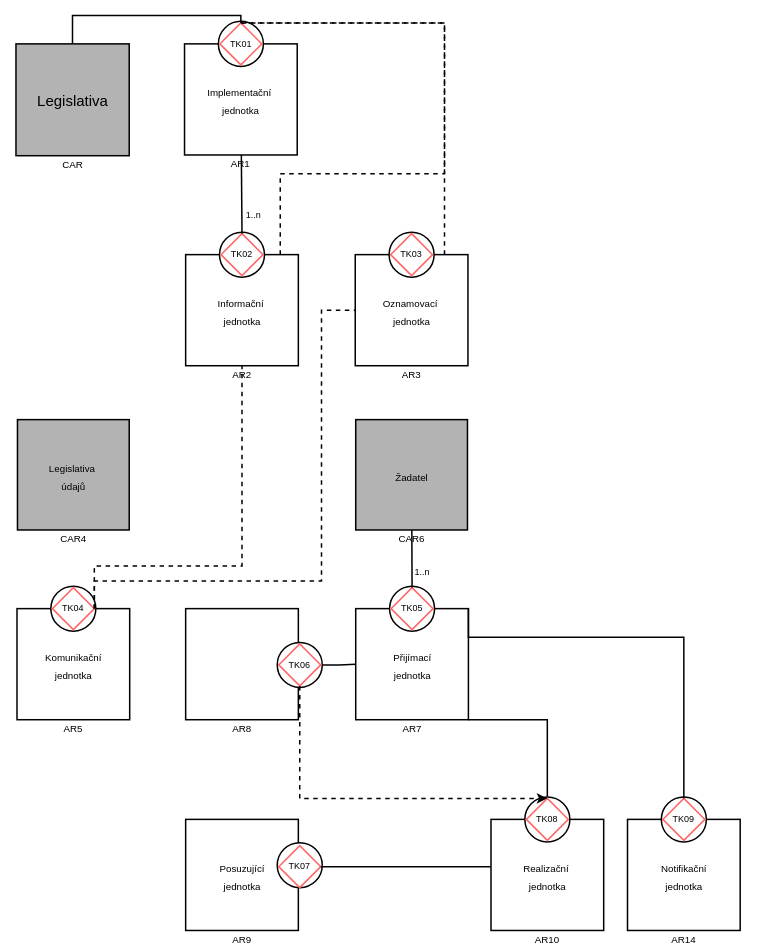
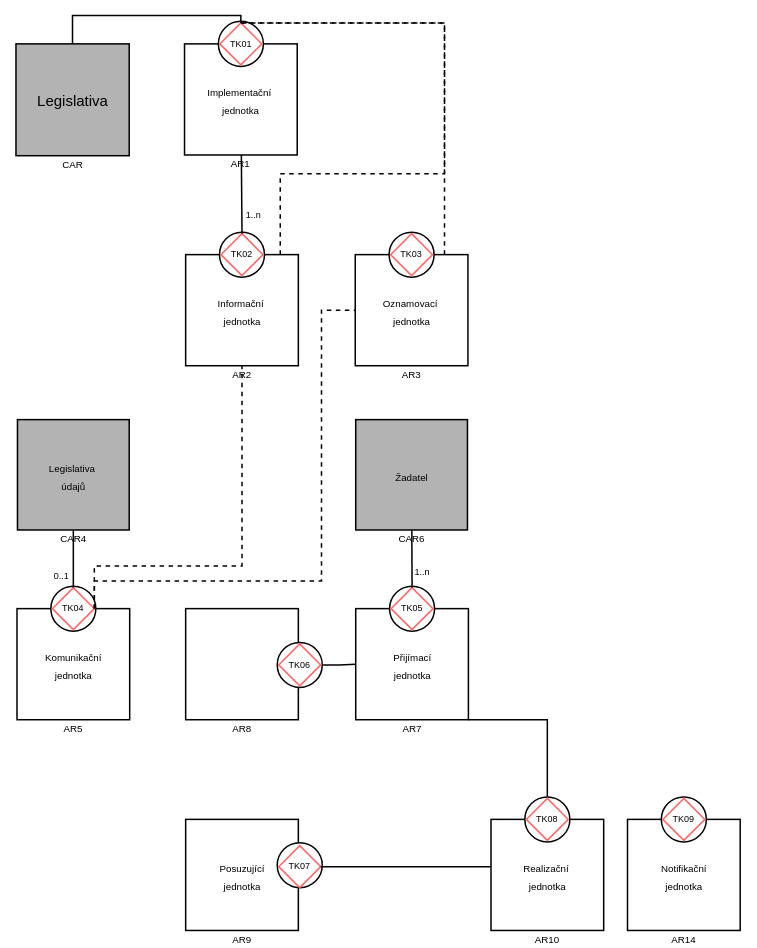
edge "Legislativa údajů" -- "TK04": added, label "0..1"
edge "AR7" -- "TK09": removed
edge "TK06" -> "TK08": removed
